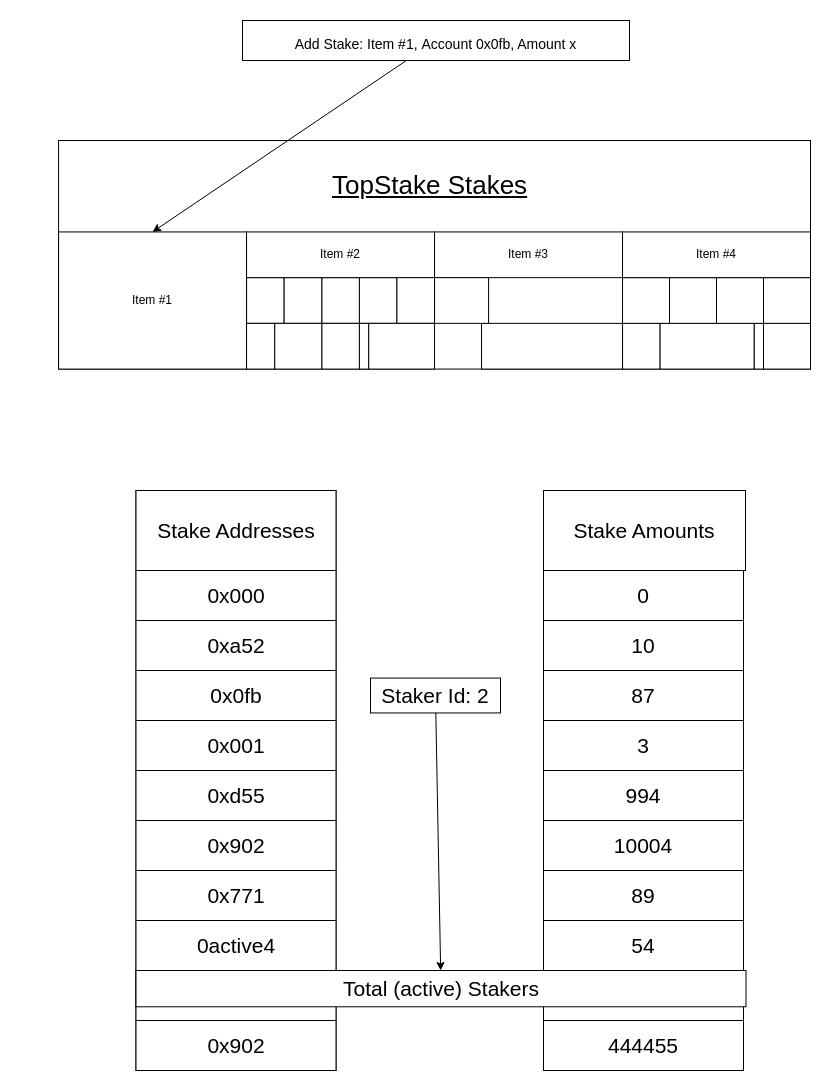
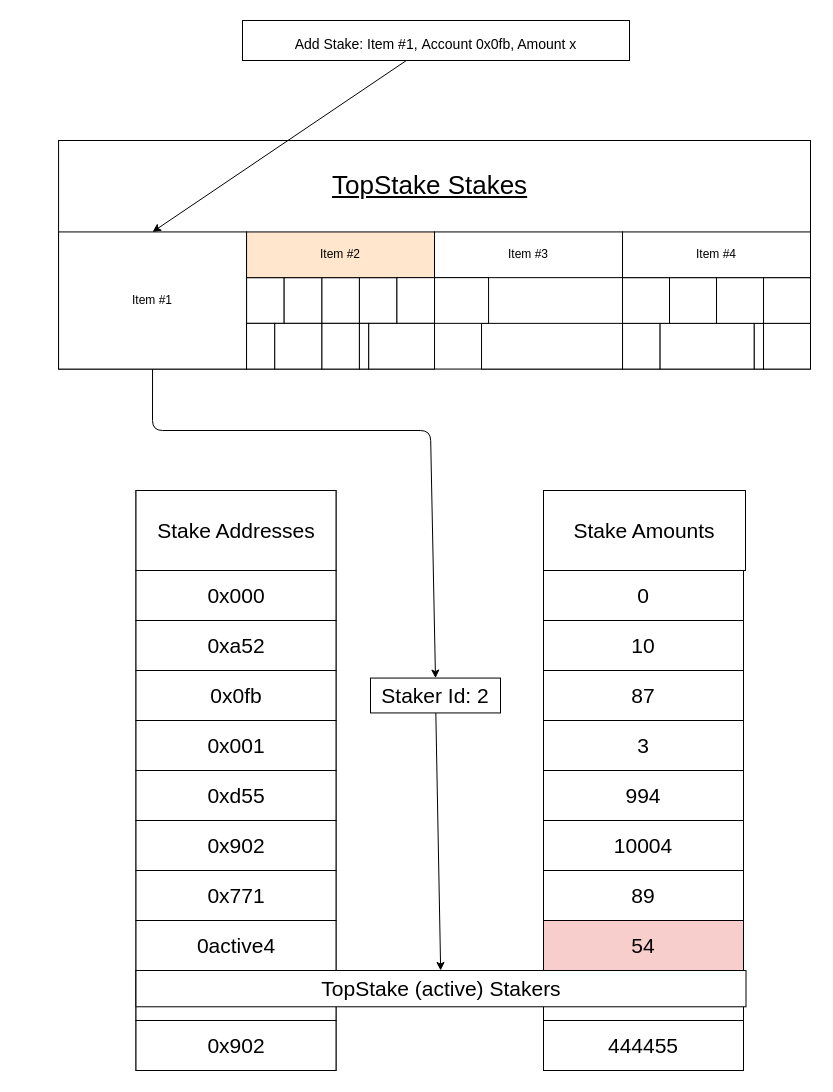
node "Item #2": fillcolor #ffffff -> #ffe6cc
edge "Item #1" -> "Staker Id: 2": added
node "54": fillcolor #ffffff -> #f8cecc
node "Total (active) Stakers": label "Total (active) Stakers" -> "TopStake (active) Stakers"
